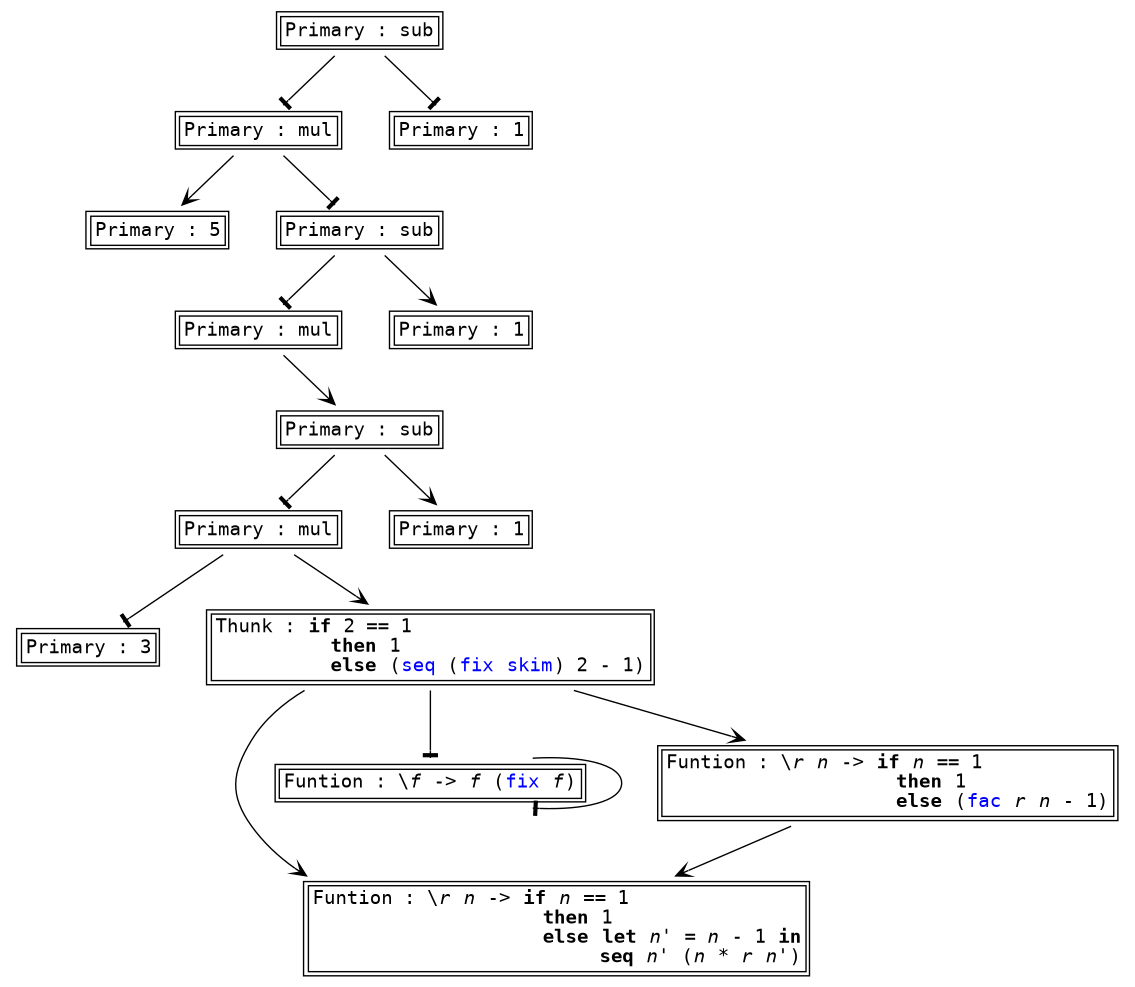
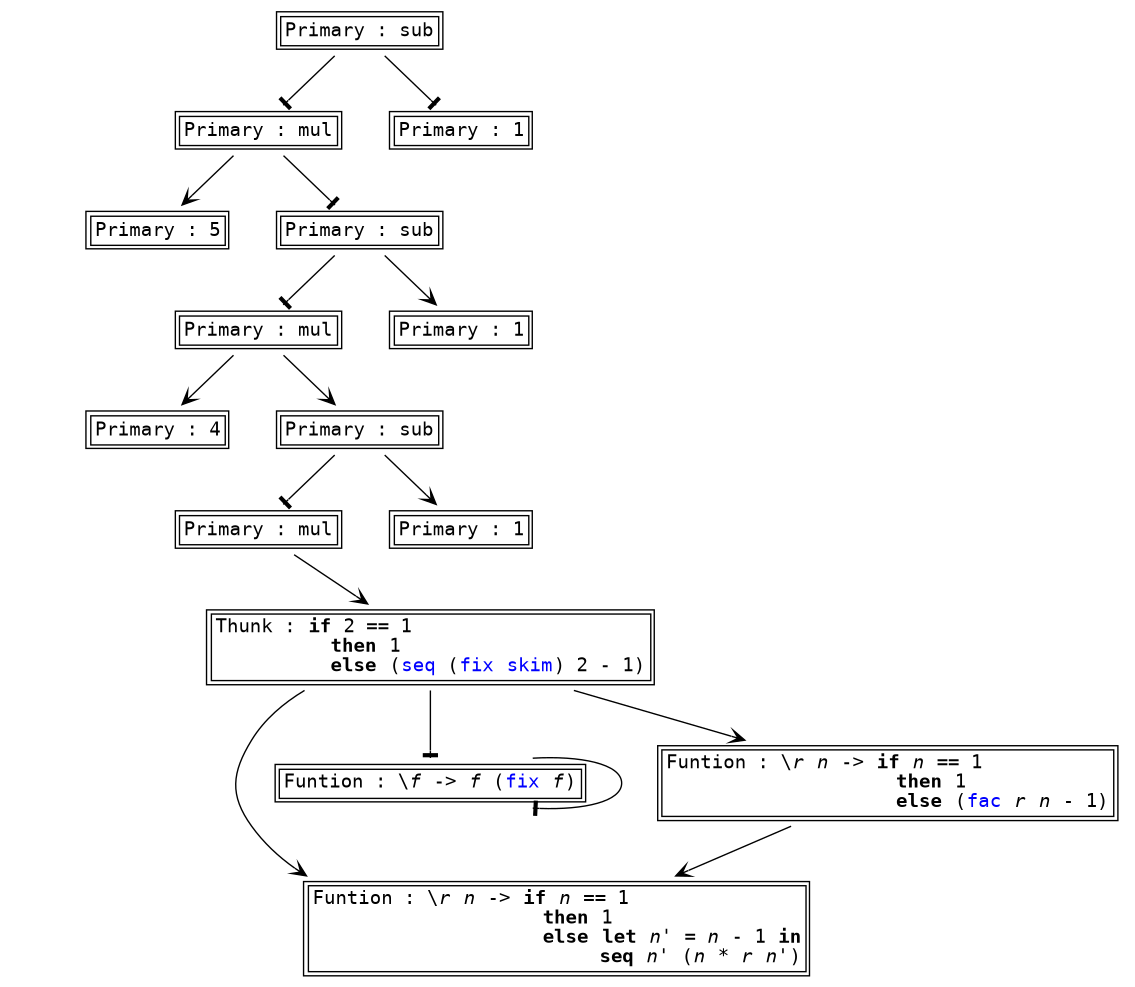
node "Primary : 4": added
node "Primary : 3": removed
